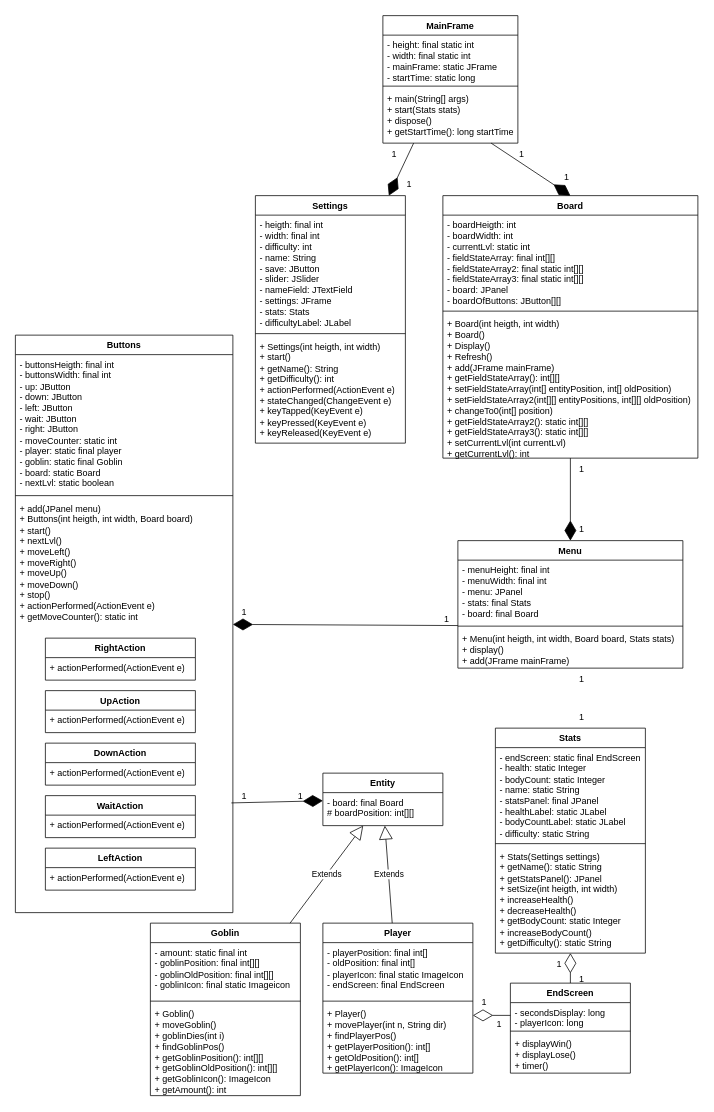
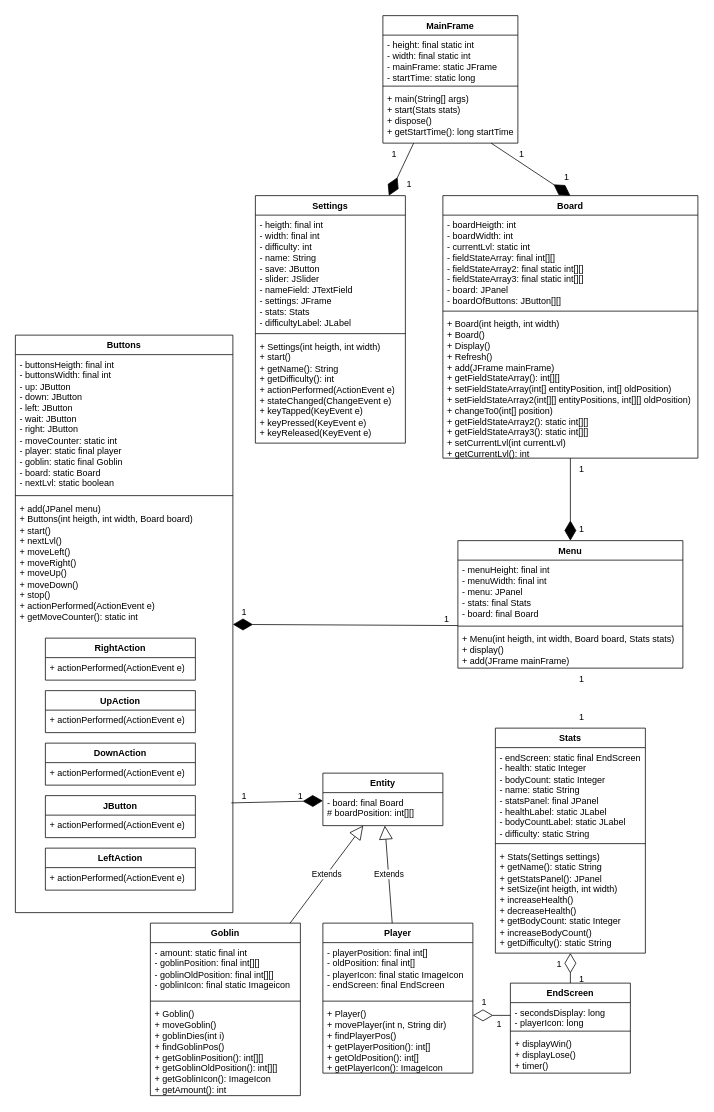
node "WaitAction": label "WaitAction" -> "JButton"
